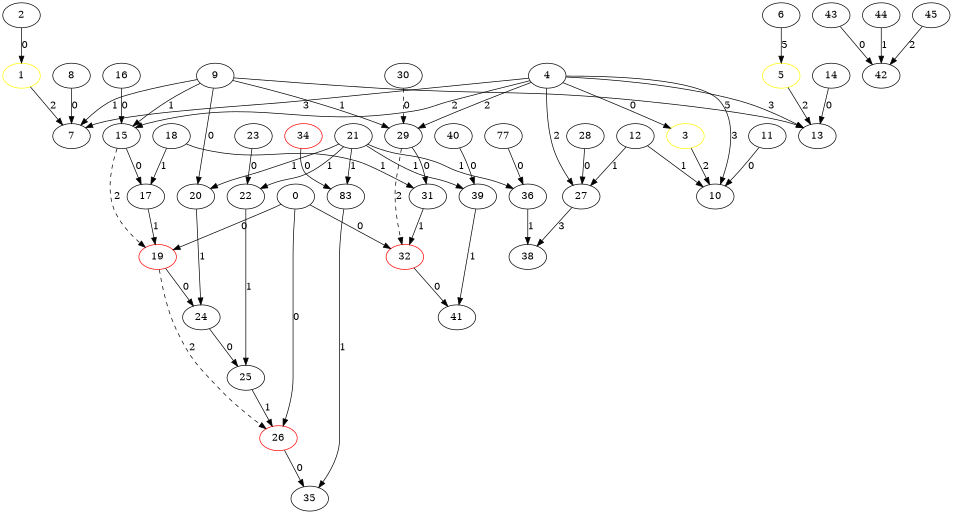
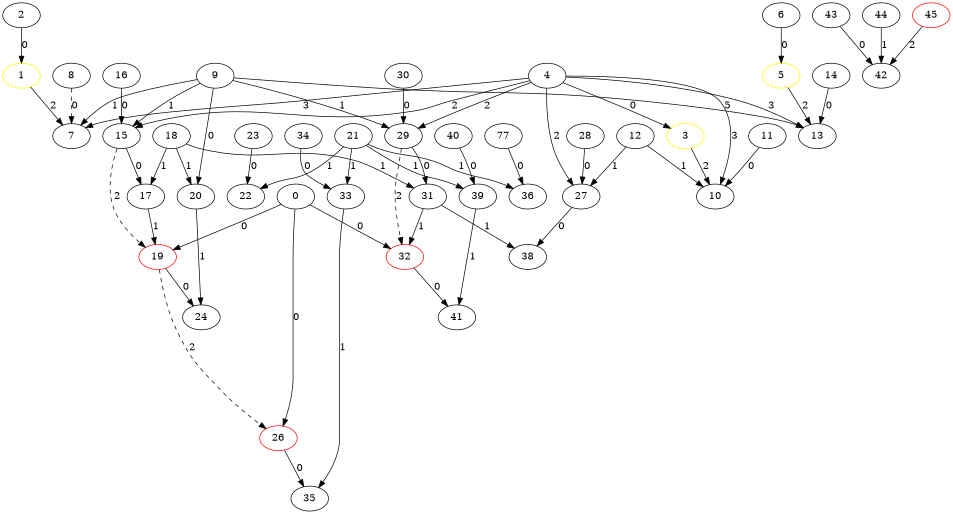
node "45": color black -> red
edge "6" -> "5": label "5" -> "0"
edge "8" -> "7": style solid -> dashed
edge "30" -> "29": style dashed -> solid
node "34": color red -> black
edge "21" -> "20": now "18" -> "20"
node "83": label "83" -> "33"
edge "36" -> "38": now "31" -> "38"
edge "27" -> "38": label "3" -> "0"
node "25": removed
